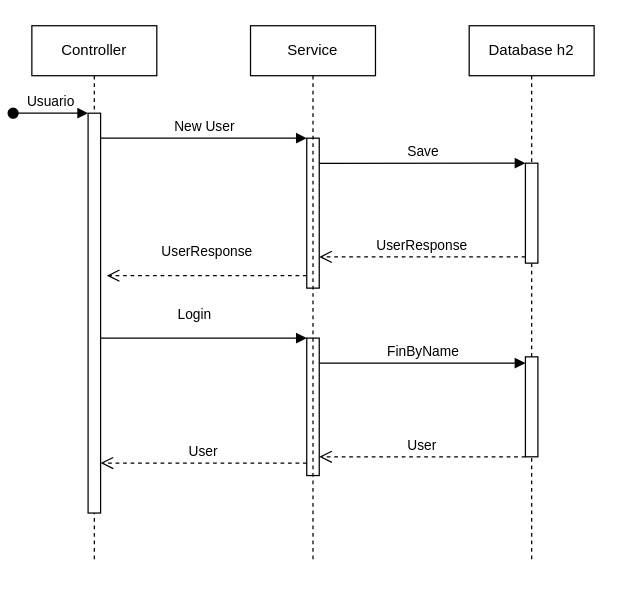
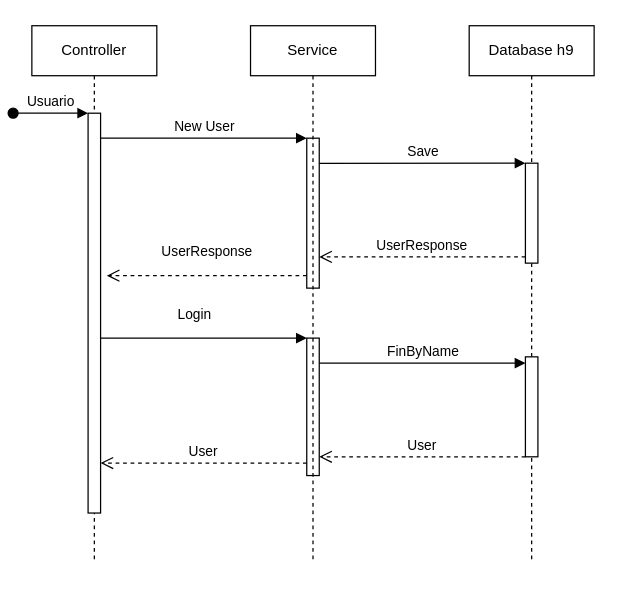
node "Database h2": label "Database h2" -> "Database h9"
